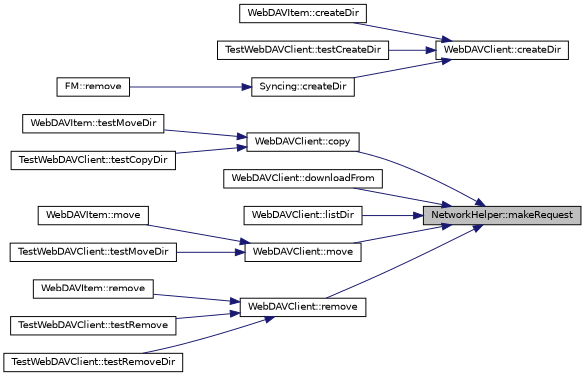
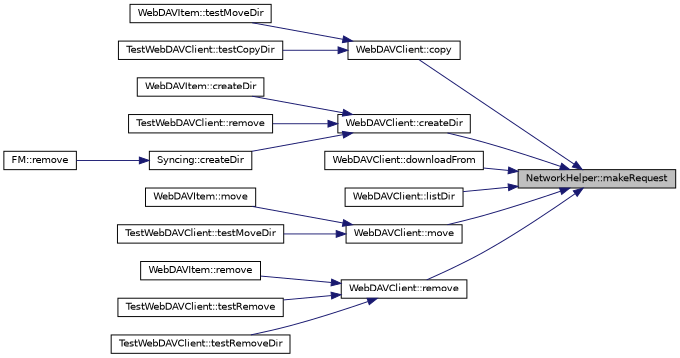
node "TestWebDAVClient::testCreateDir": label "TestWebDAVClient::testCreateDir" -> "TestWebDAVClient::remove"
edge "WebDAVClient::createDir" -> "NetworkHelper::makeRequest": added
